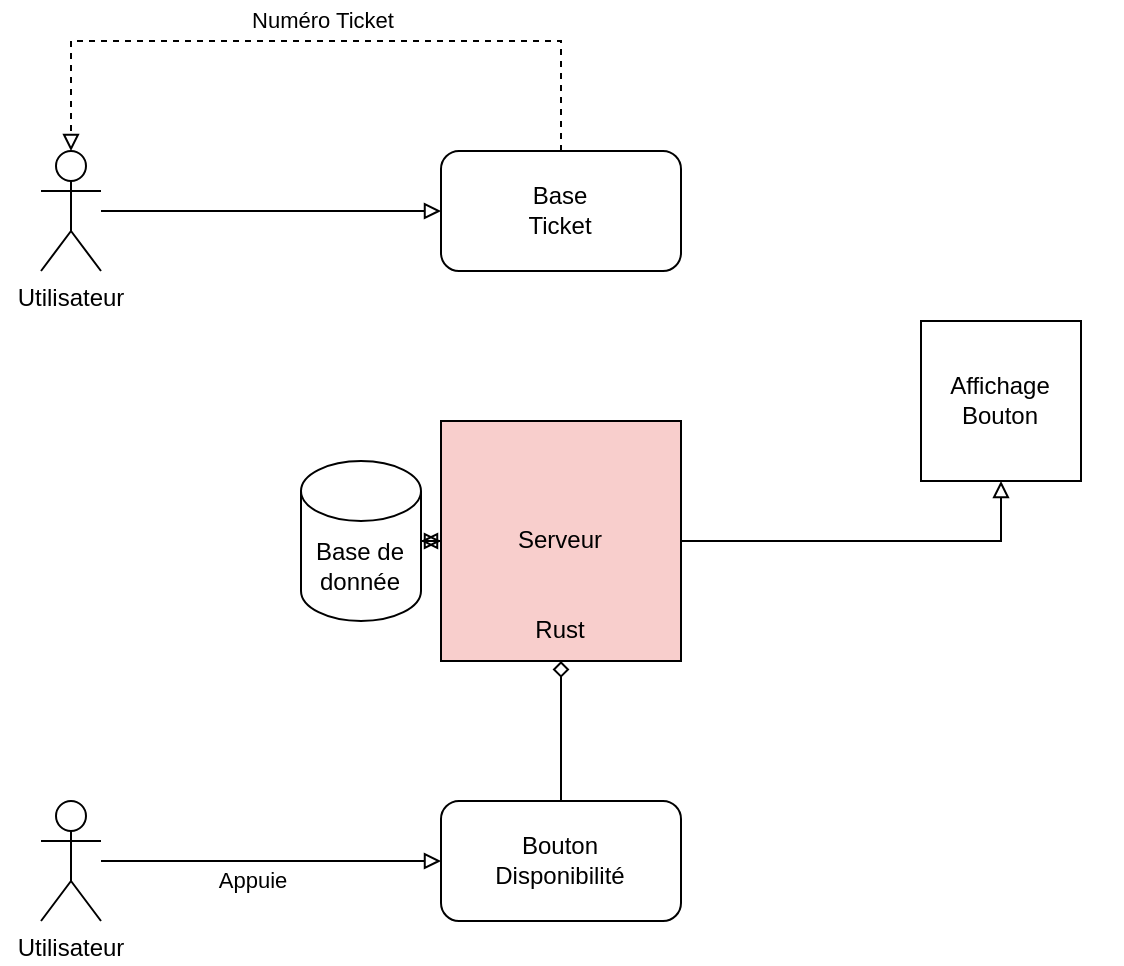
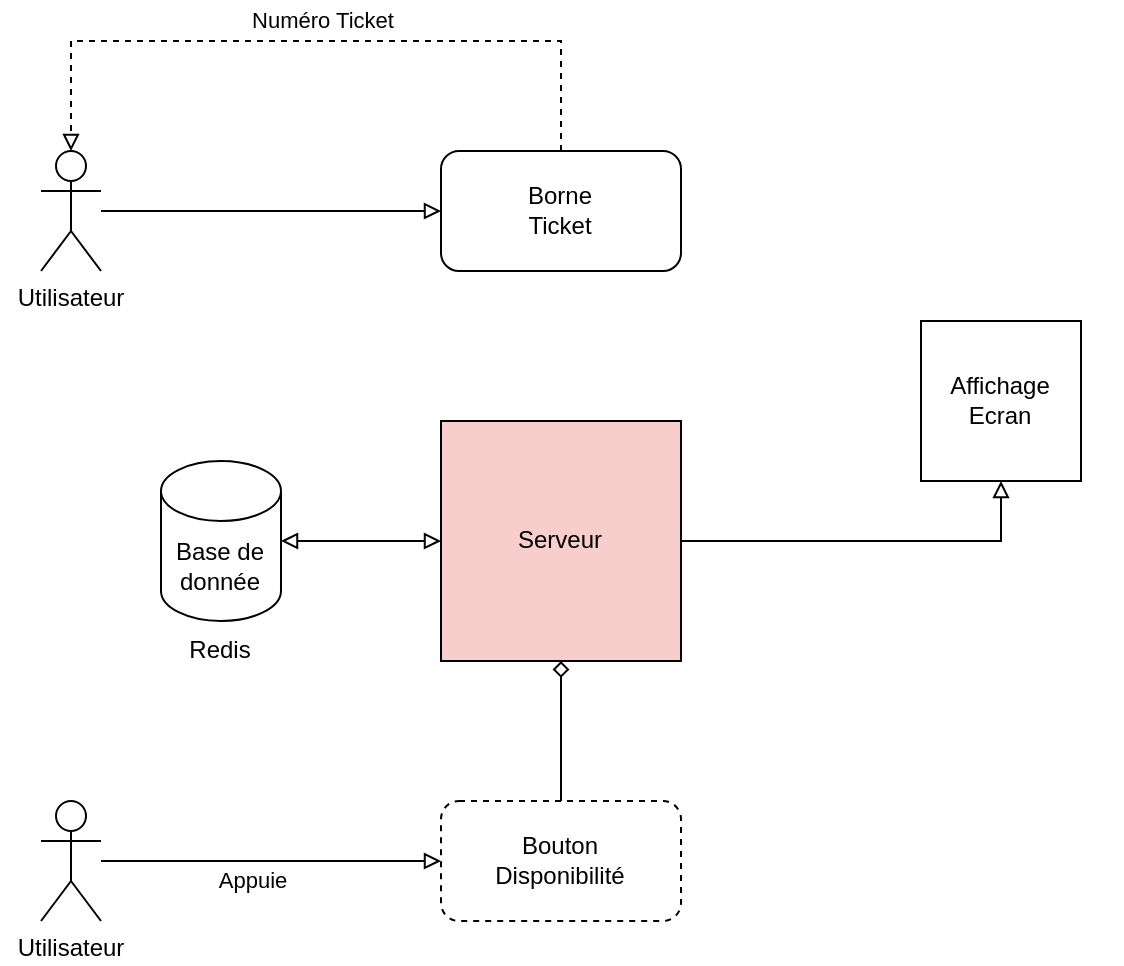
node "Base Ticket": label "Base Ticket" -> "Borne Ticket"
node "Affichage Bouton": label "Affichage Bouton" -> "Affichage Ecran"
node "Base de donnée": moved (361, 541) -> (221, 541)
node "Rust": removed
node "Redis": added
node "Bouton Disponibilité": style solid -> dashed
